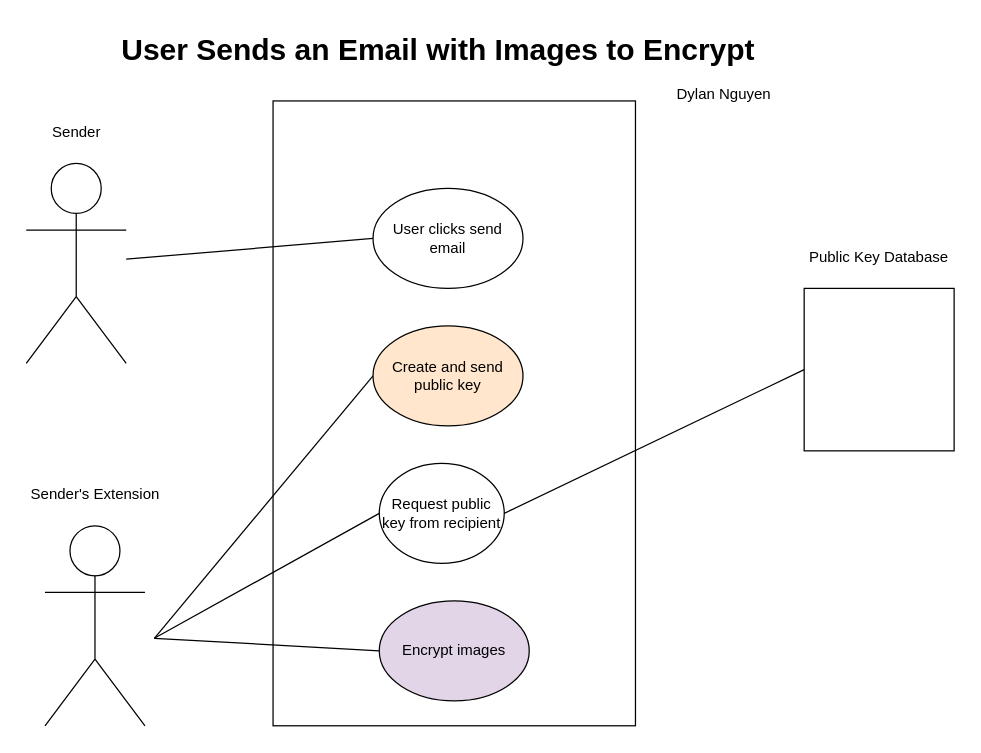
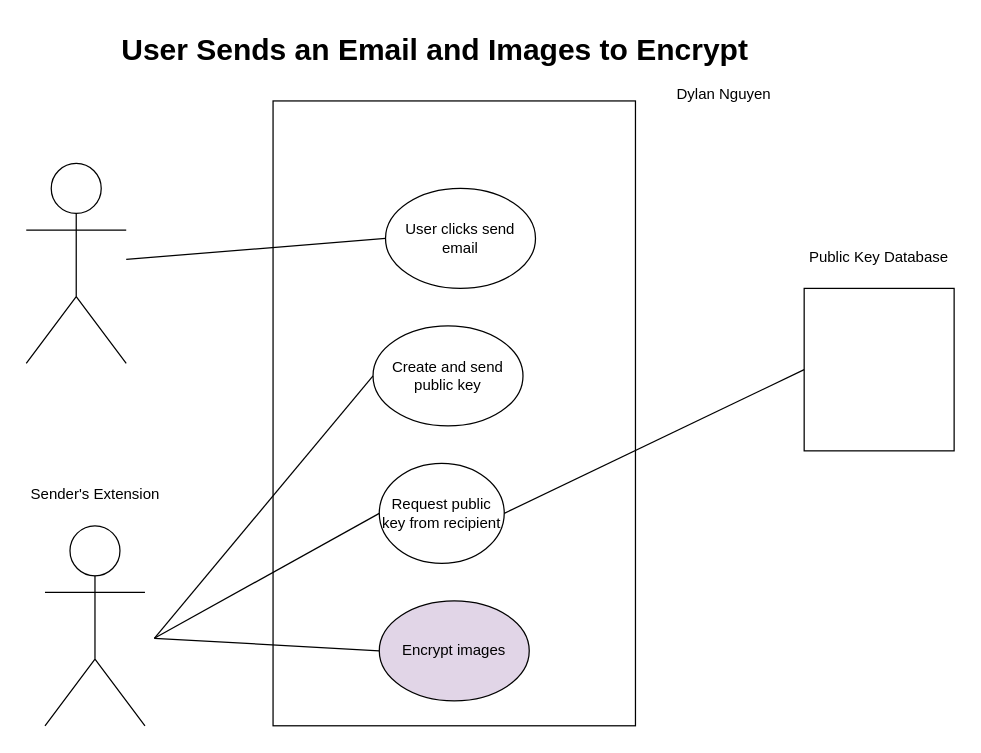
node "User Sends an Email with Images to Encrypt": label "User Sends an Email with Images to Encrypt" -> "User Sends an Email and Images to Encrypt"
node "Sender": removed
node "User clicks send email": moved (448, 238) -> (461, 238)
node "Create and send public key": fillcolor #ffe6cc -> #ffffff
